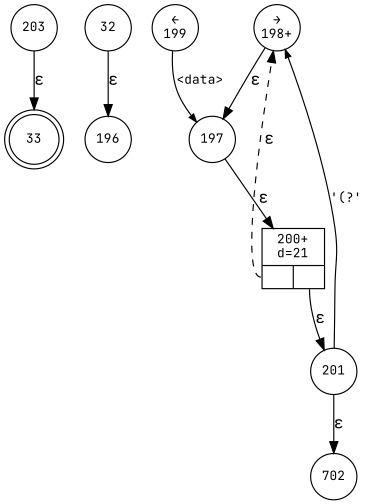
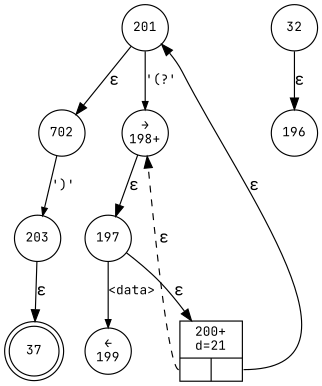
edge "← 199" -> "197": reversed
node "33": label "33" -> "37"
edge "702" -> "203": added, label "')'"
